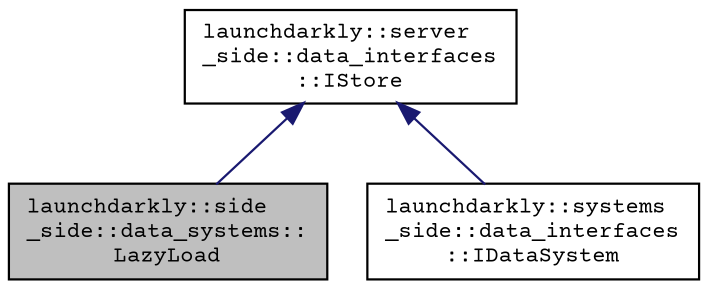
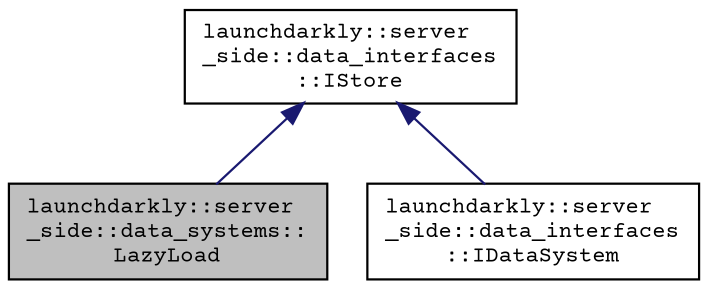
node "launchdarkly::side _side::data_systems:: LazyLoad": label "launchdarkly::side _side::data_systems:: LazyLoad" -> "launchdarkly::server _side::data_systems:: LazyLoad"
node "launchdarkly::systems _side::data_interfaces ::IDataSystem": label "launchdarkly::systems _side::data_interfaces ::IDataSystem" -> "launchdarkly::server _side::data_interfaces ::IDataSystem"
